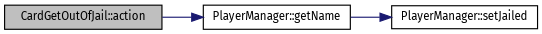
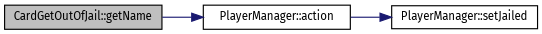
node "CardGetOutOfJail::action": label "CardGetOutOfJail::action" -> "CardGetOutOfJail::getName"
node "PlayerManager::getName": label "PlayerManager::getName" -> "PlayerManager::action"
